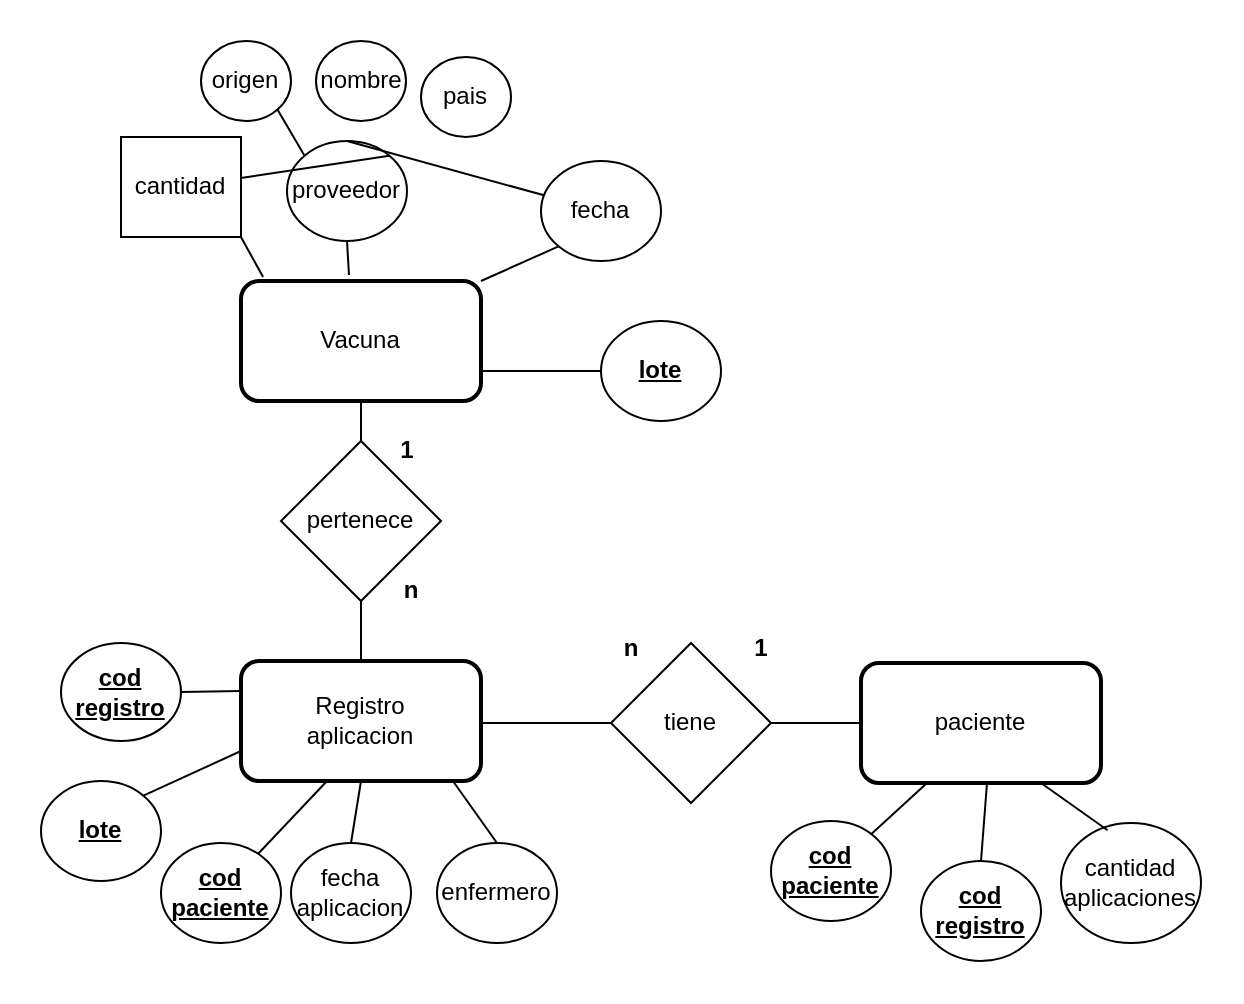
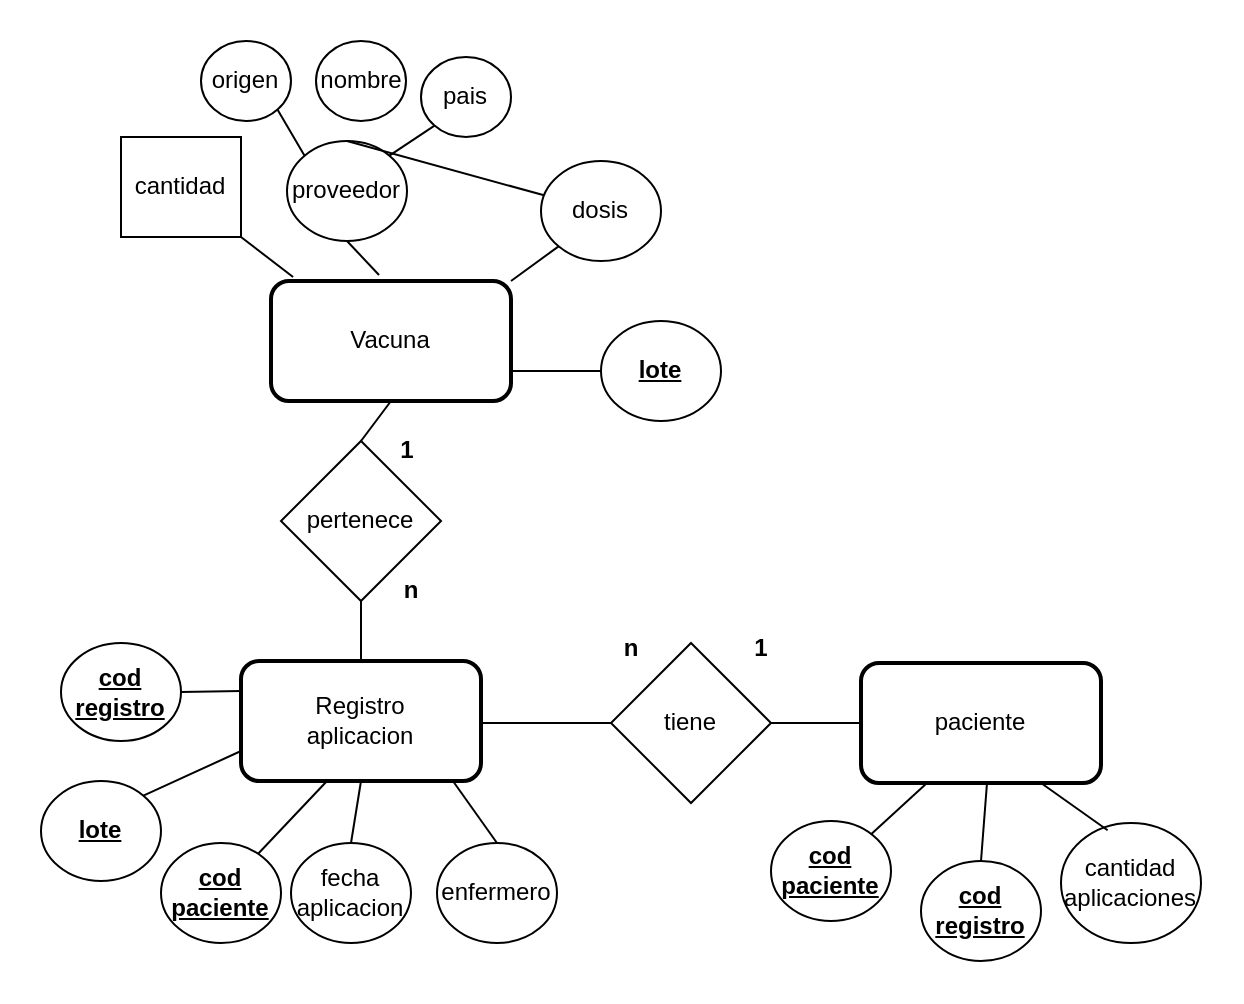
edge "cantidad" -- "proveedor": now "pais" -- "proveedor"
node "fecha": label "fecha" -> "dosis"
node "Vacuna": moved (361, 341) -> (391, 341)
